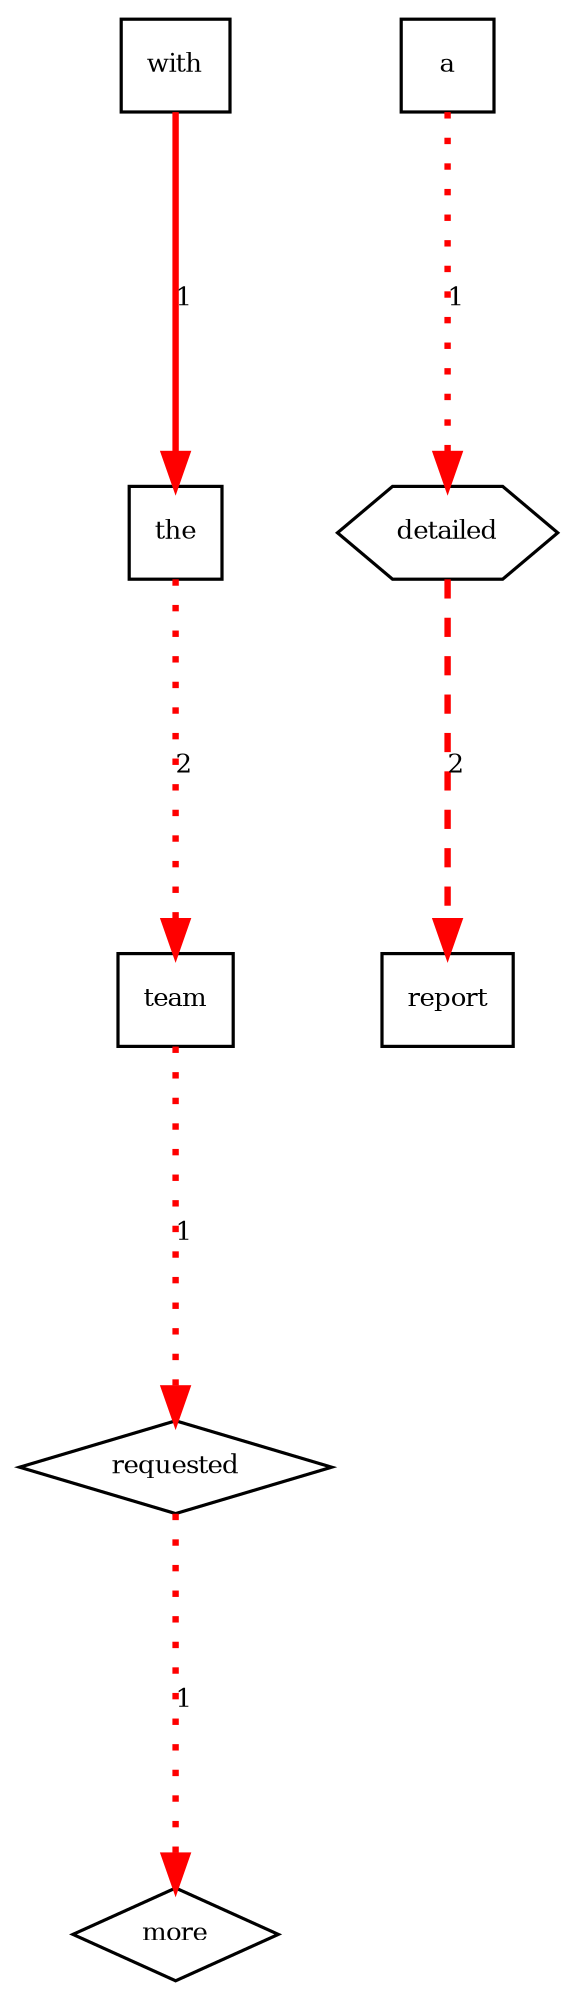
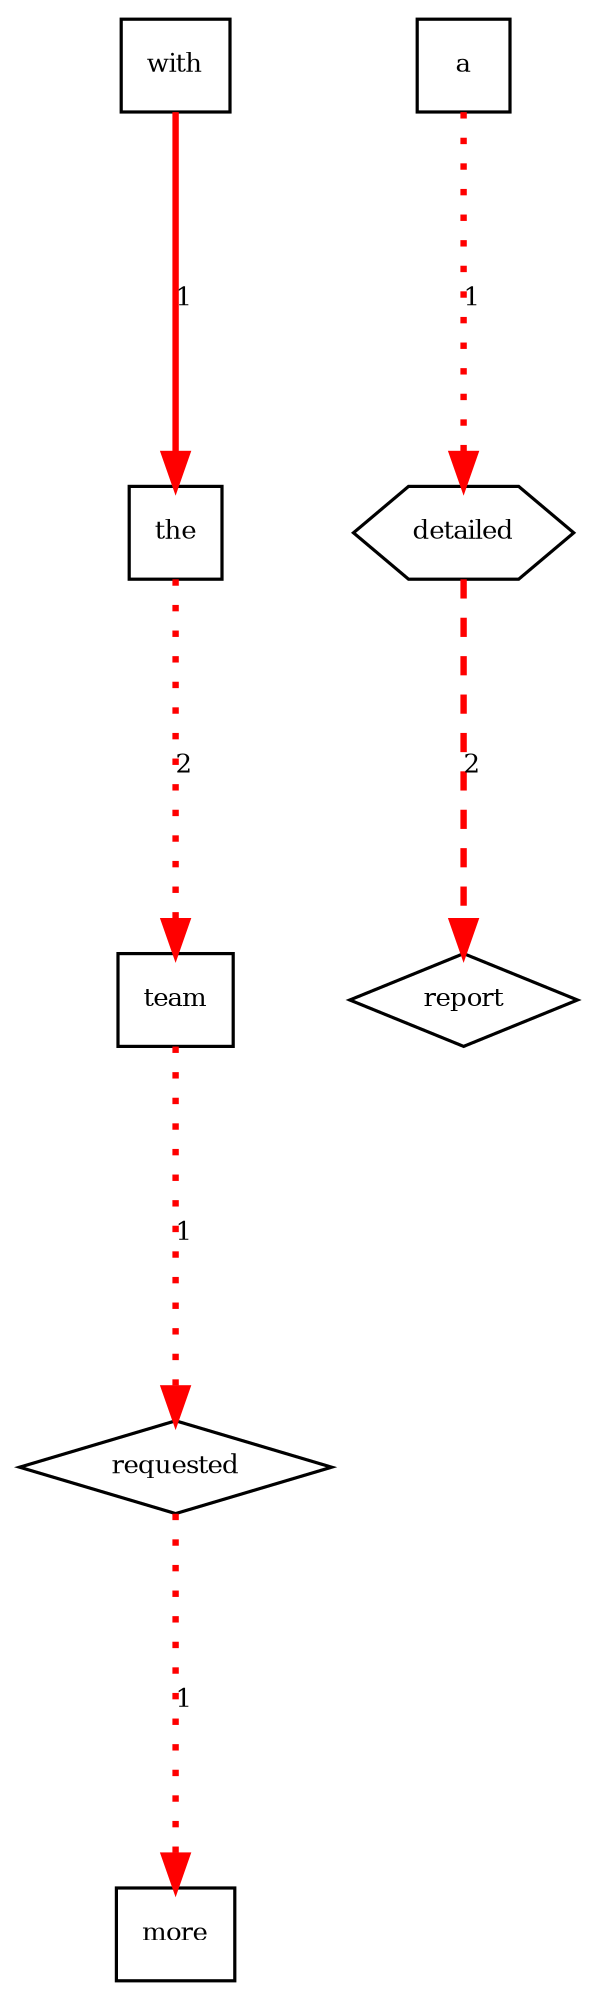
node "report": shape box -> diamond
node "more": shape diamond -> box
